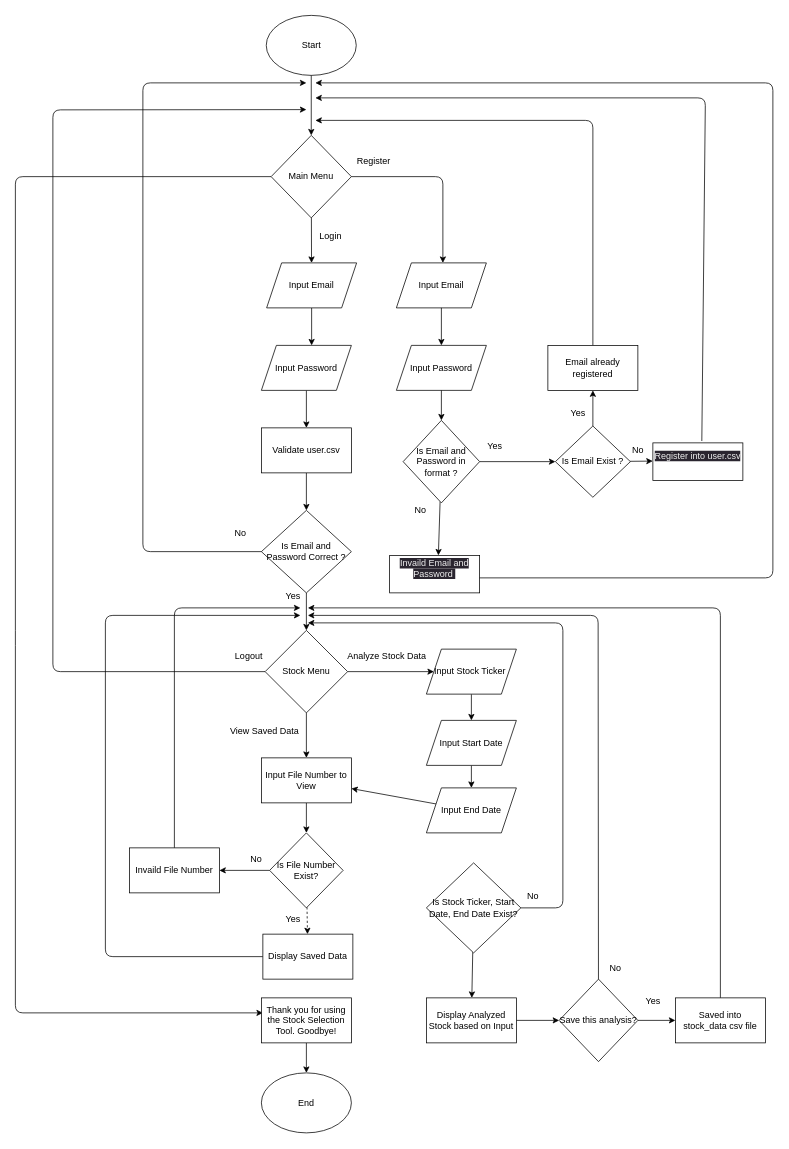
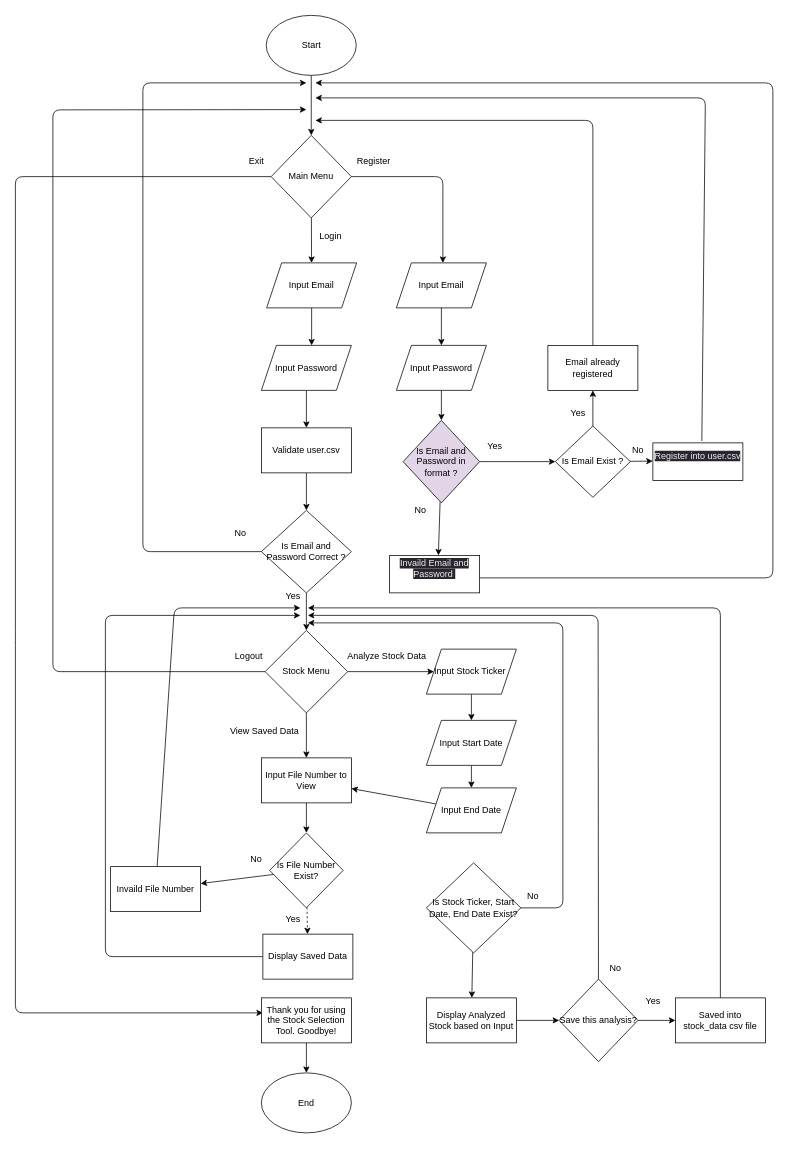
node "Exit": added
node "Is Email and Password in format ?": fillcolor #ffffff -> #e1d5e7
node "Invaild File Number": moved (174, 870) -> (156, 889)
